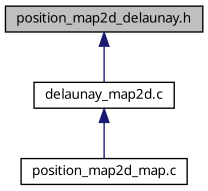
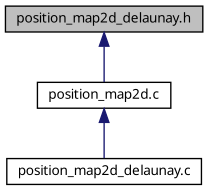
node "delaunay_map2d.c": label "delaunay_map2d.c" -> "position_map2d.c"
node "position_map2d_map.c": label "position_map2d_map.c" -> "position_map2d_delaunay.c"
